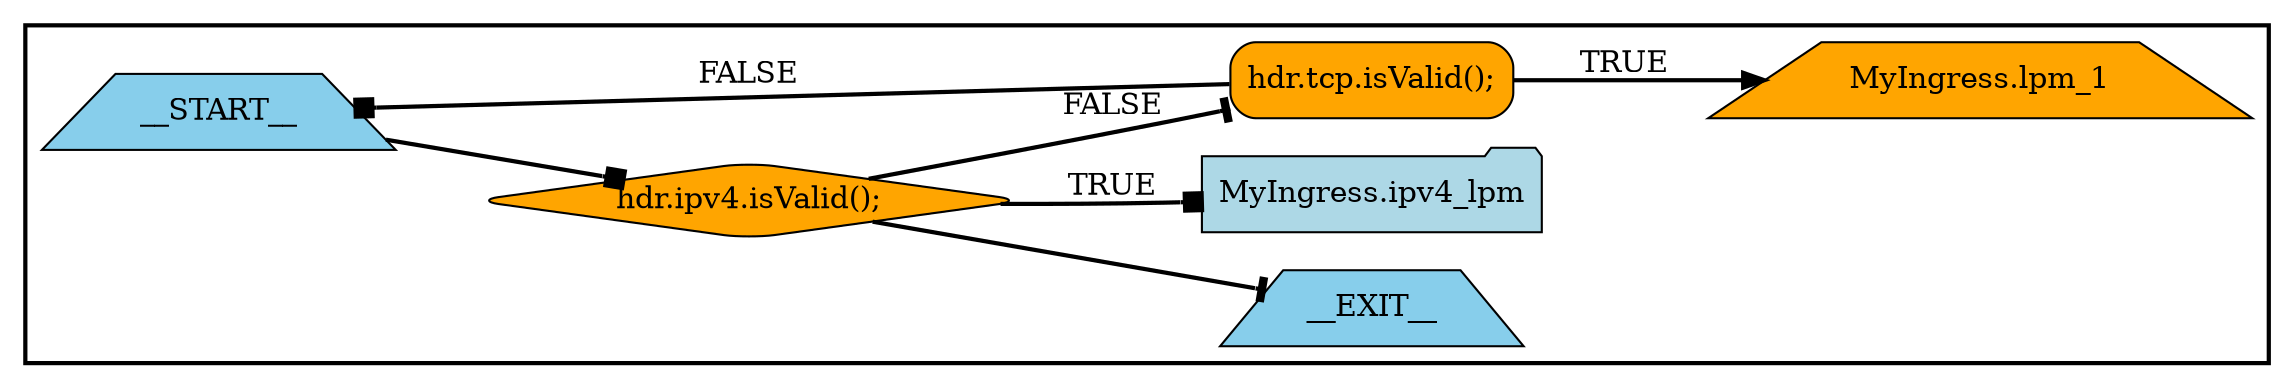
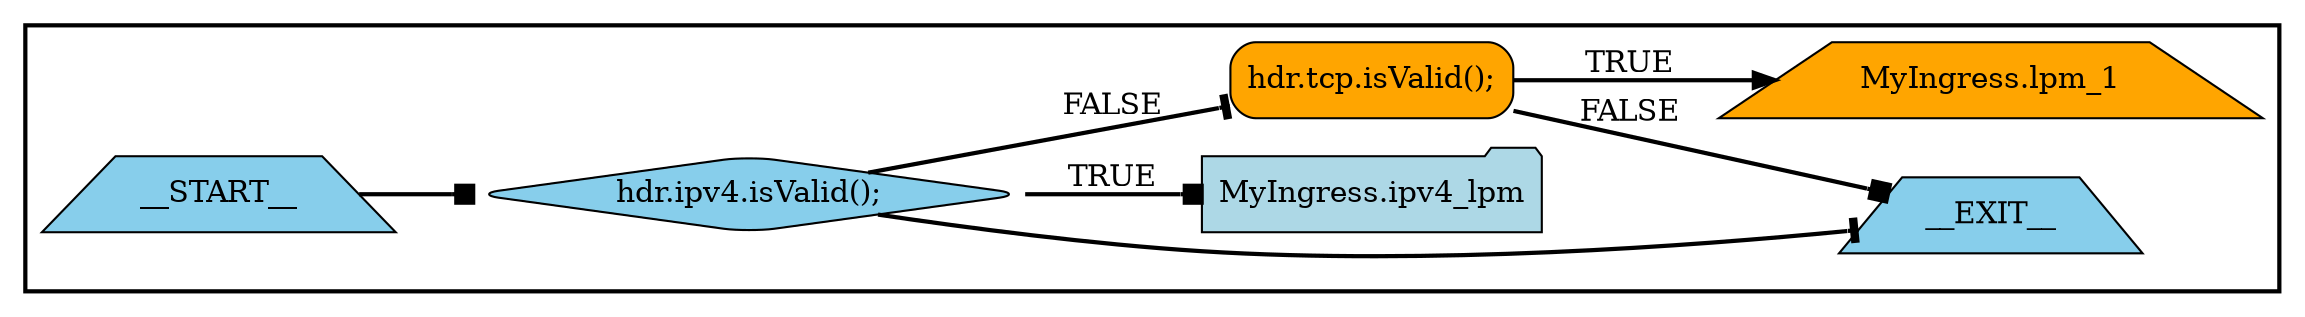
edge "hdr.tcp.isValid();" -> "__START__": now "hdr.tcp.isValid();" -> "__EXIT__"
node "hdr.ipv4.isValid();": fillcolor orange -> skyblue
